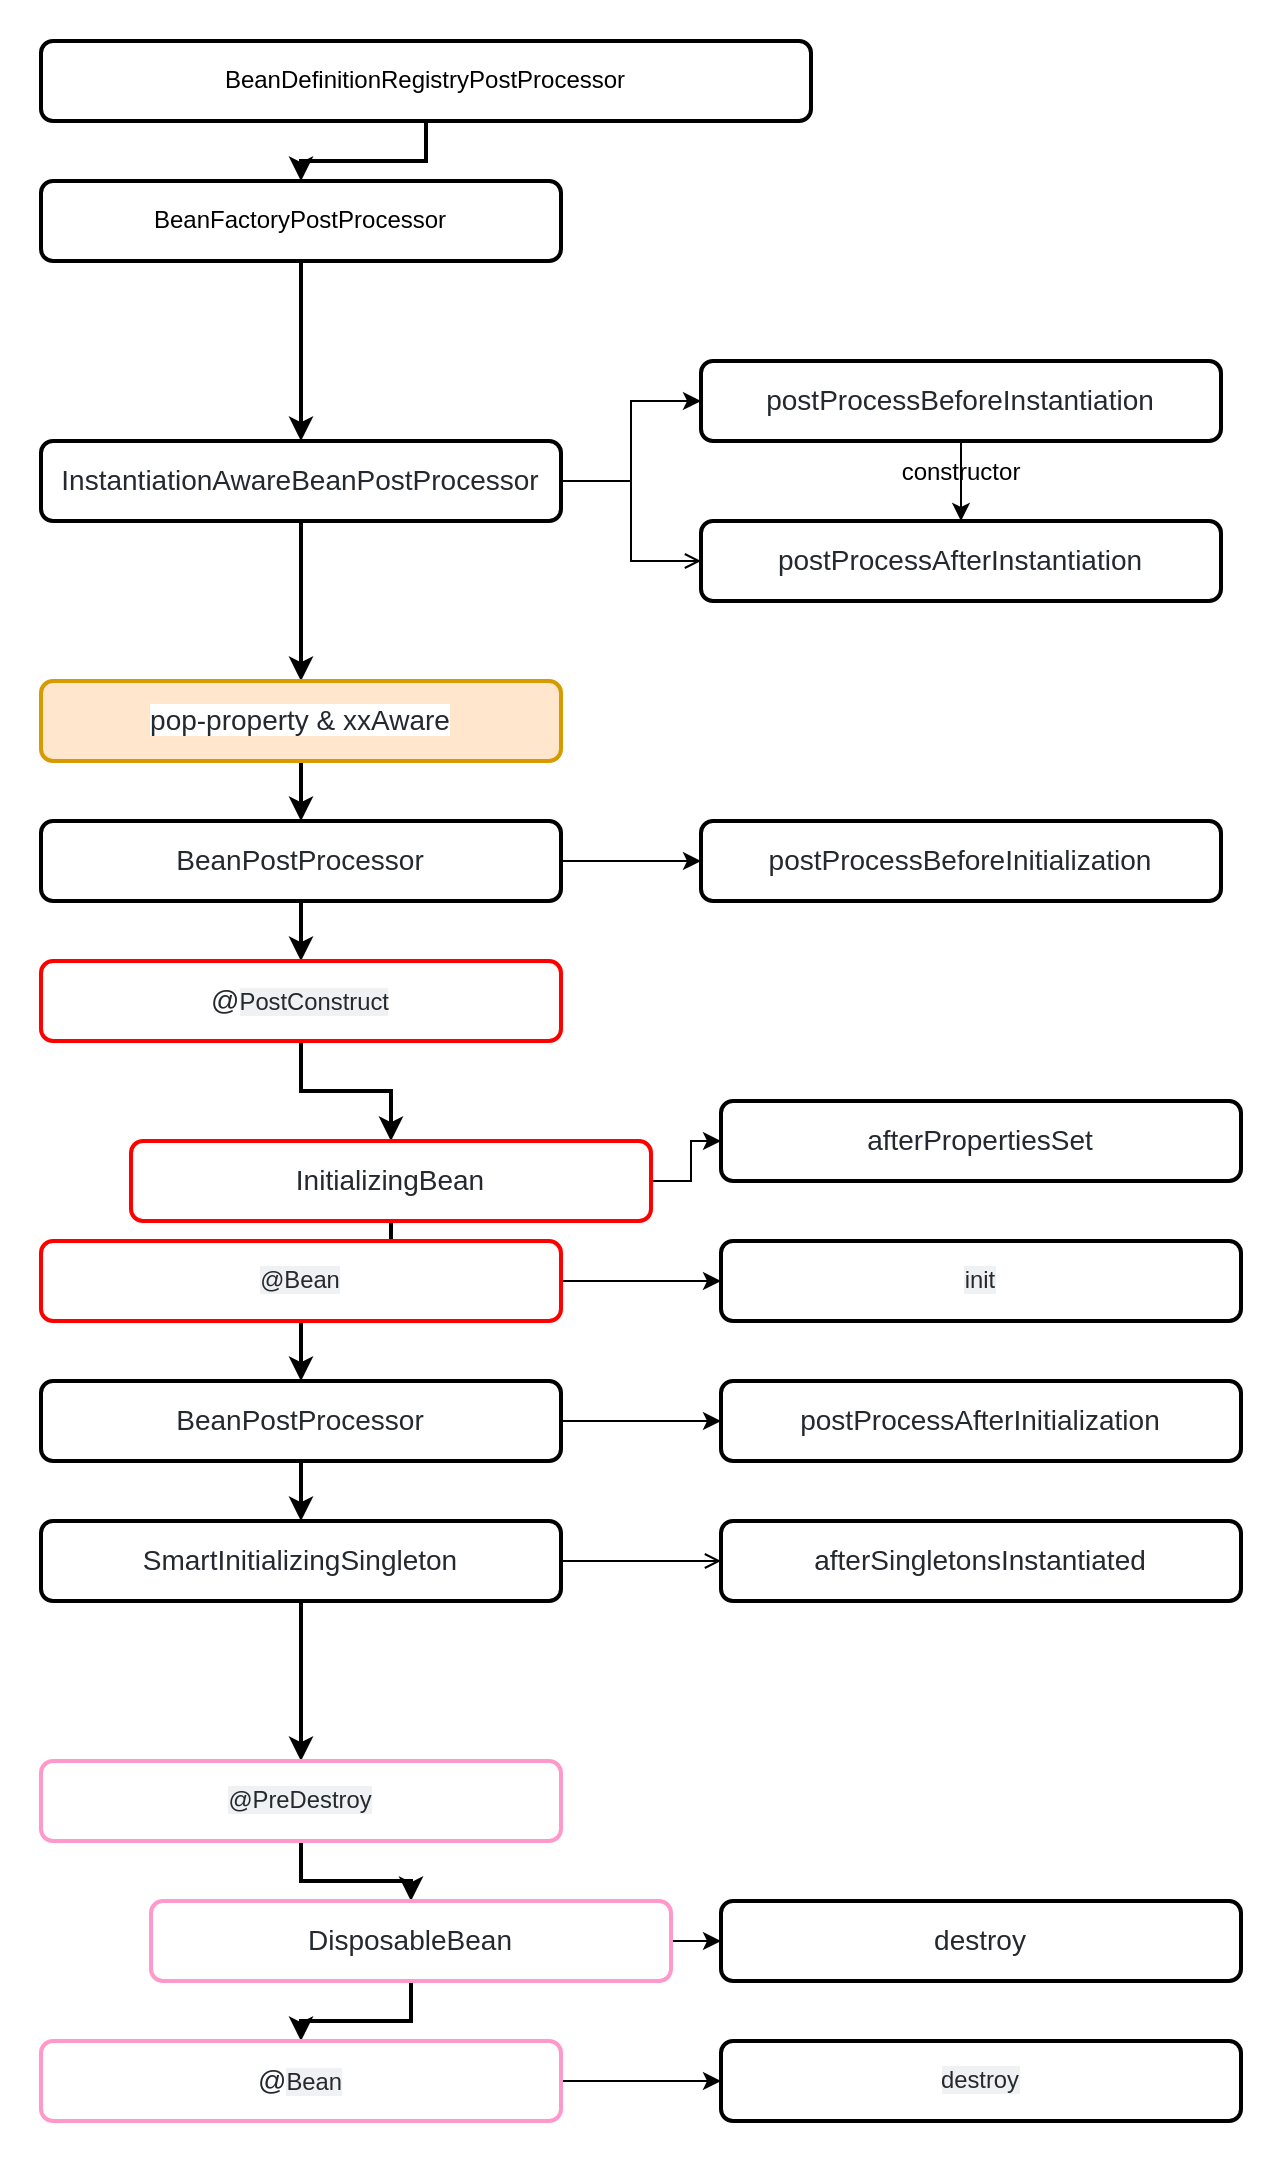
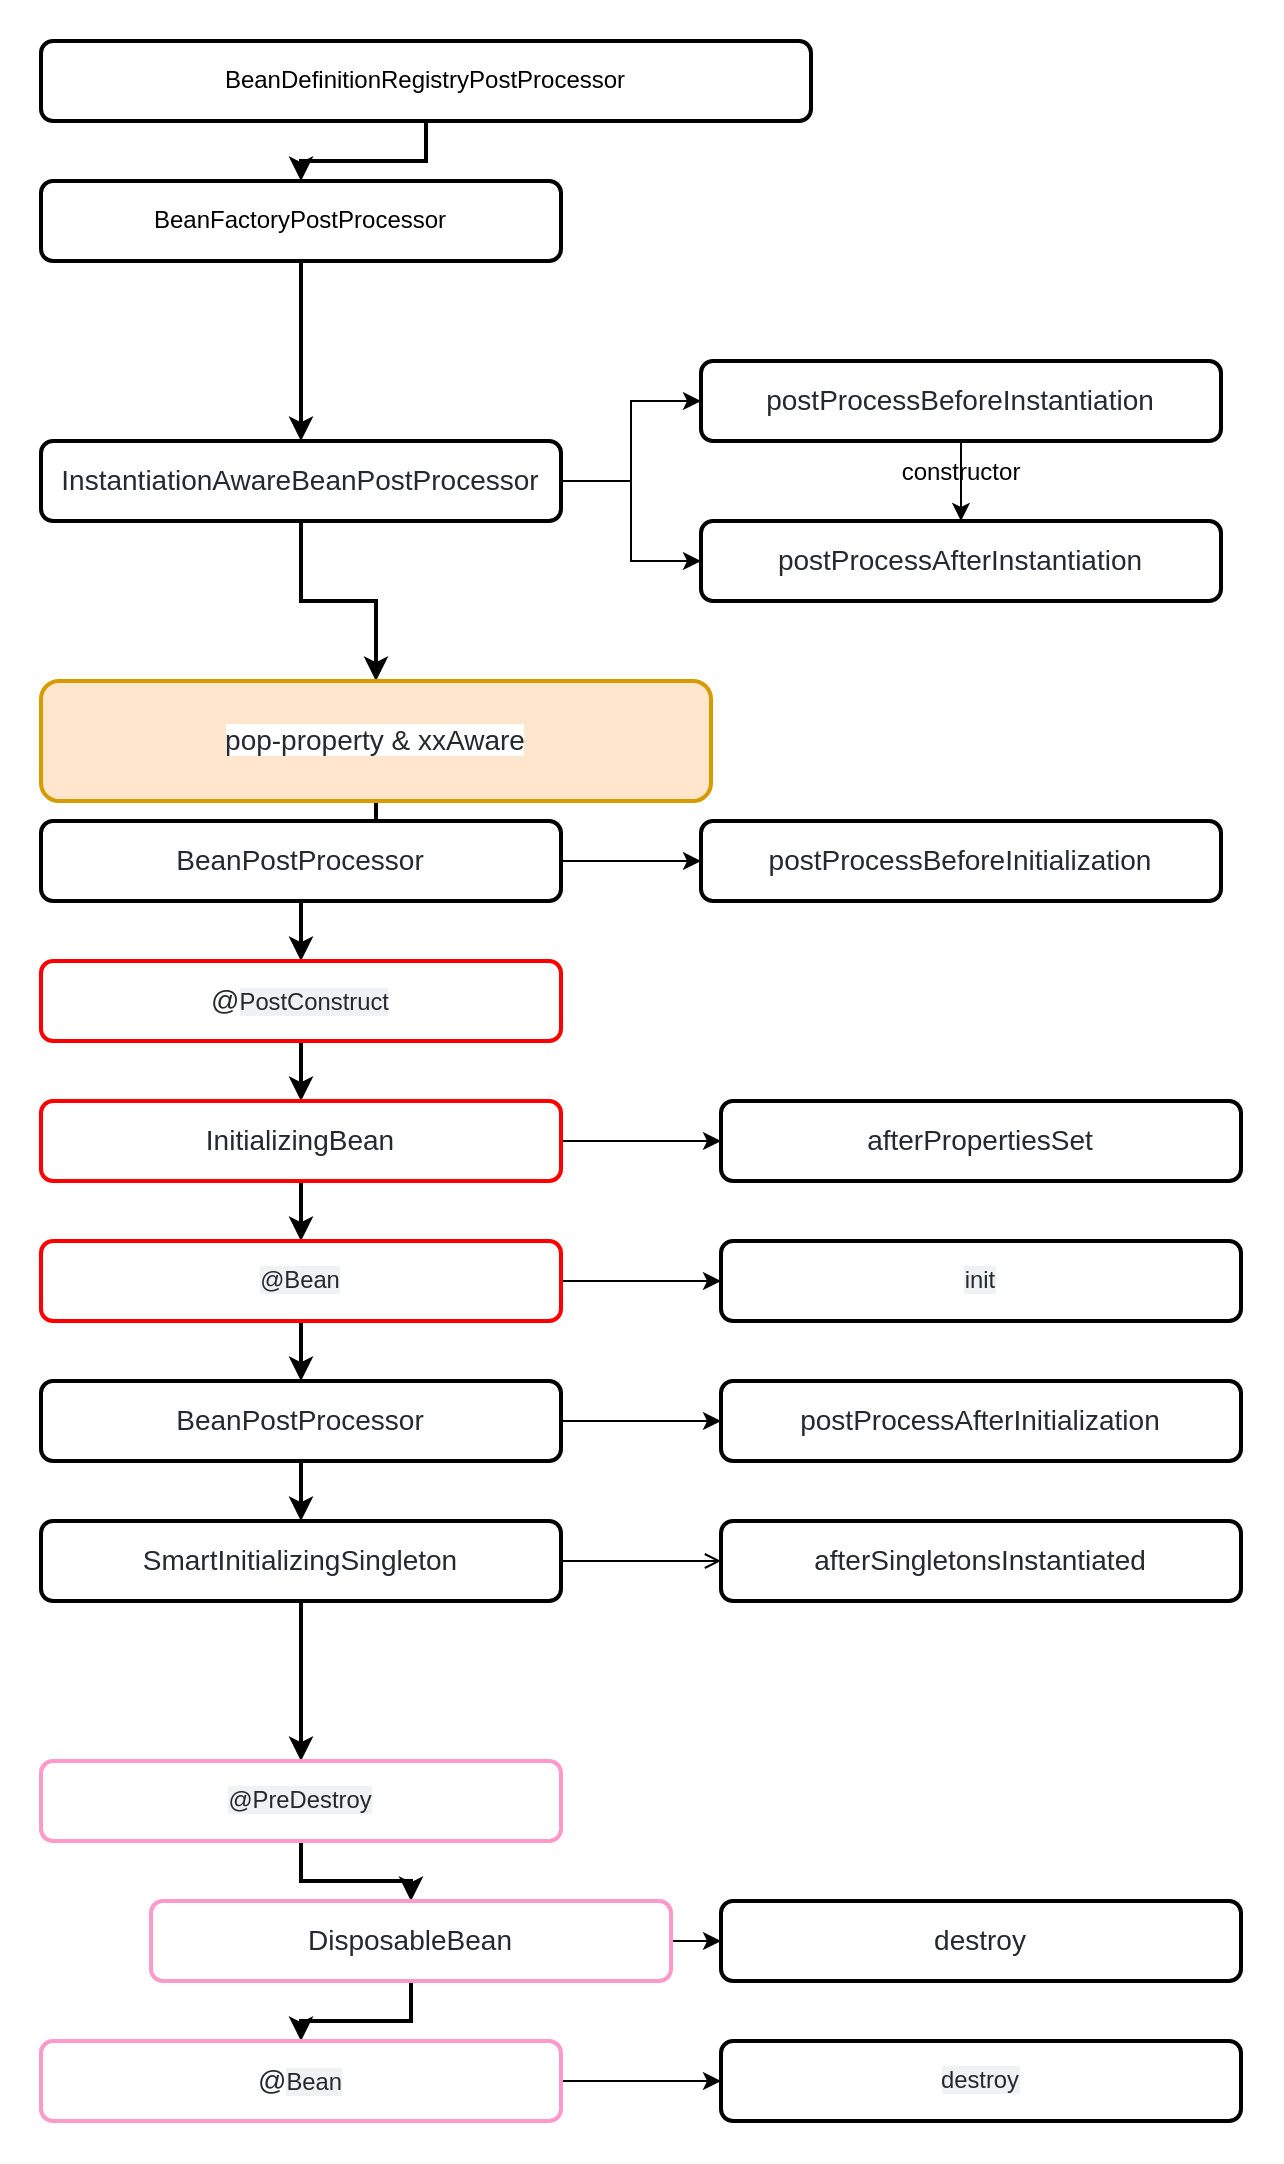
edge "InstantiationAwareBeanPostProcessor" -> "postProcessAfterInstantiation": arrowhead open -> classic
node "pop-property & xxAware": size 520x80 -> 670x120
node "InitializingBean": moved (391, 1181) -> (301, 1141)
